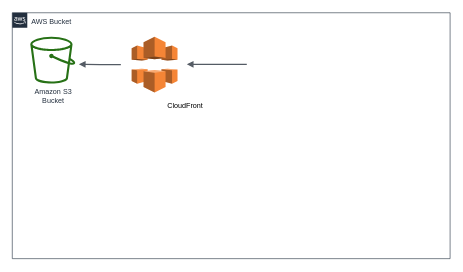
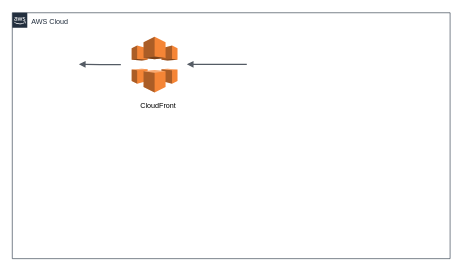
node "AWS Bucket": label "AWS Bucket" -> "AWS Cloud"
node "Amazon S3 Bucket": removed
node "CloudFront": moved (185, 105) -> (158, 105)
